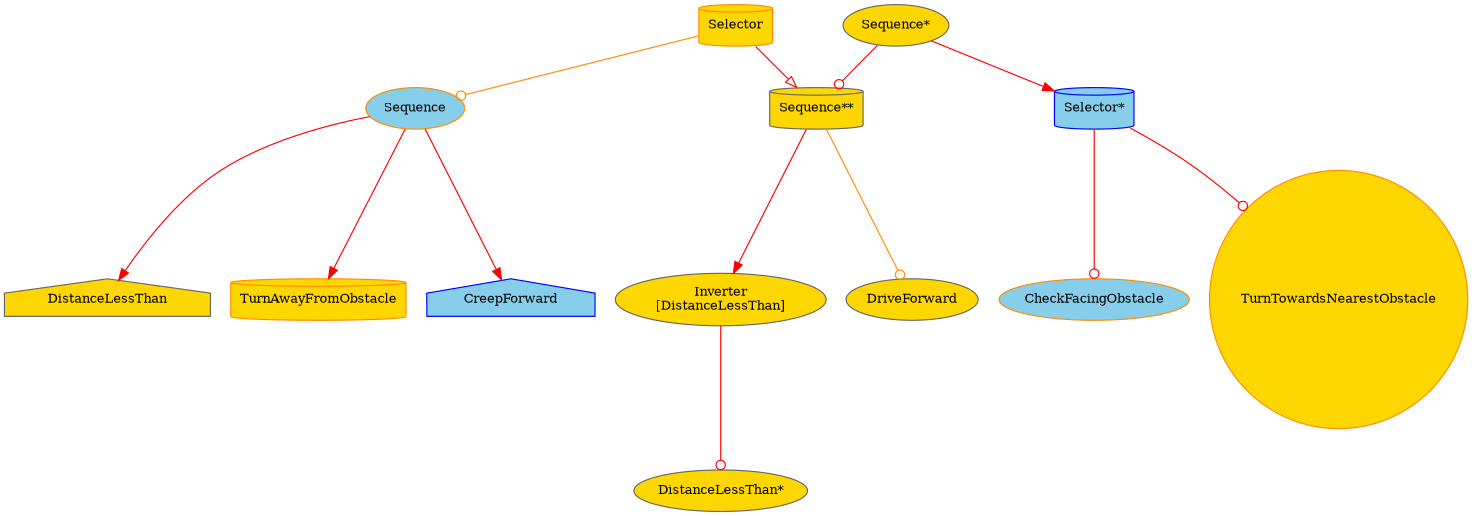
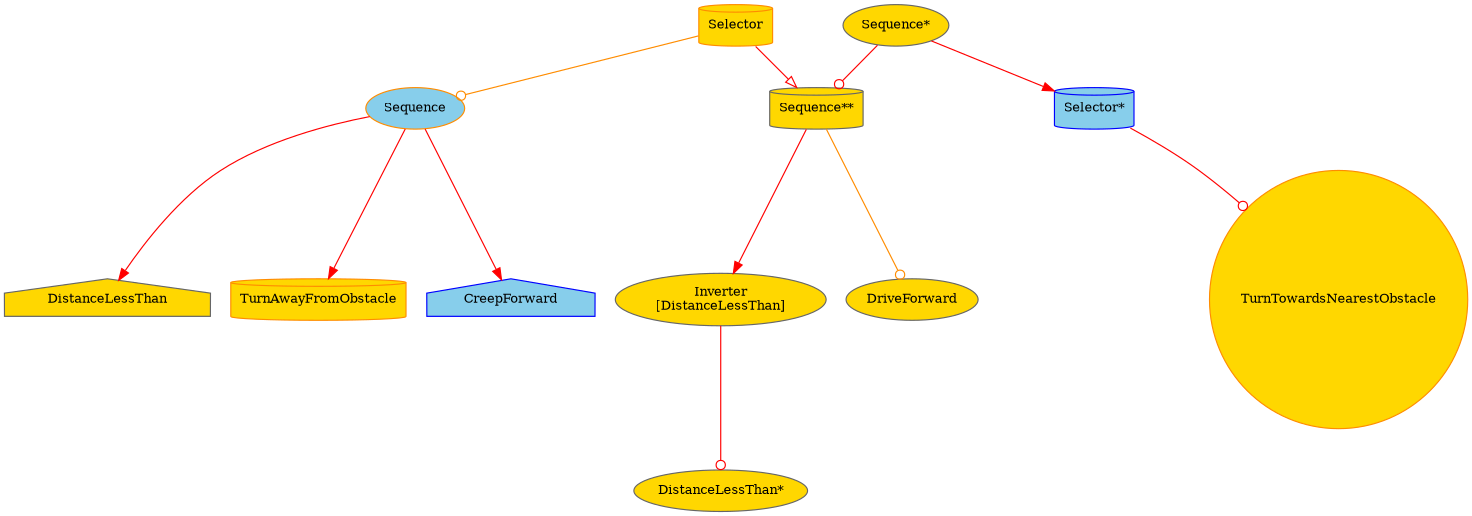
node "CheckFacingObstacle": removed
